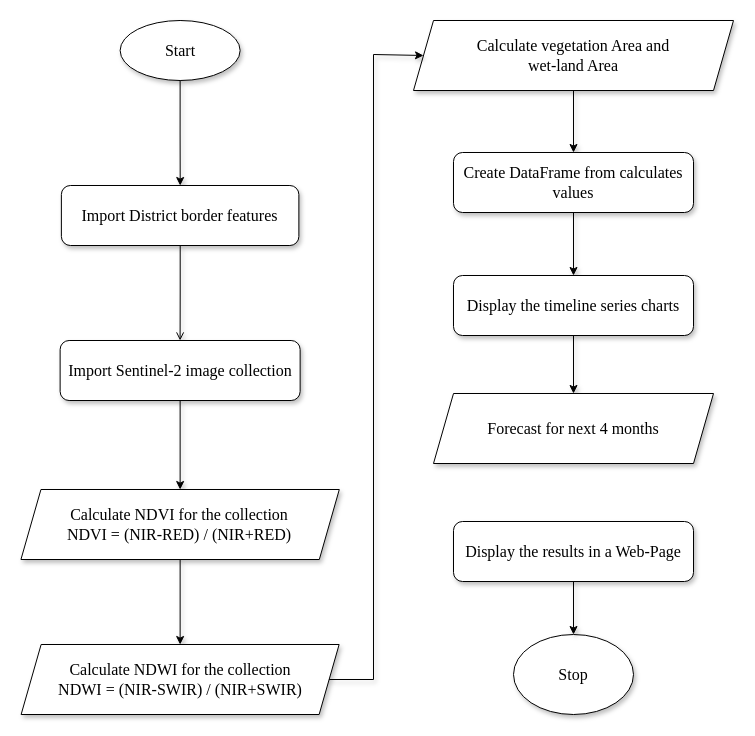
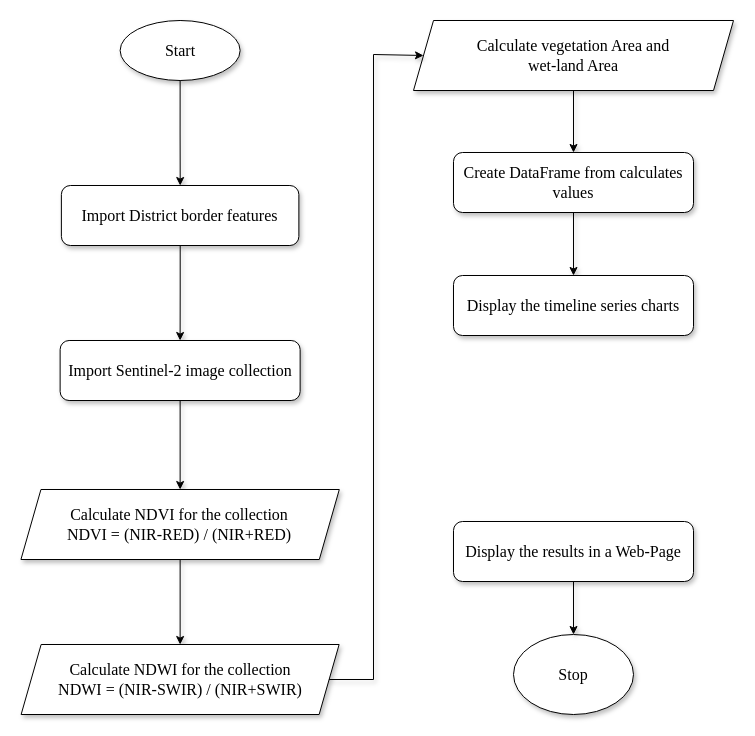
edge "Import District border features" -> "Import Sentinel-2 image collection": arrowhead open -> classic
edge "Display the timeline series charts" -> "Forecast for next 4 months": removed
node "Forecast for next 4 months": removed
